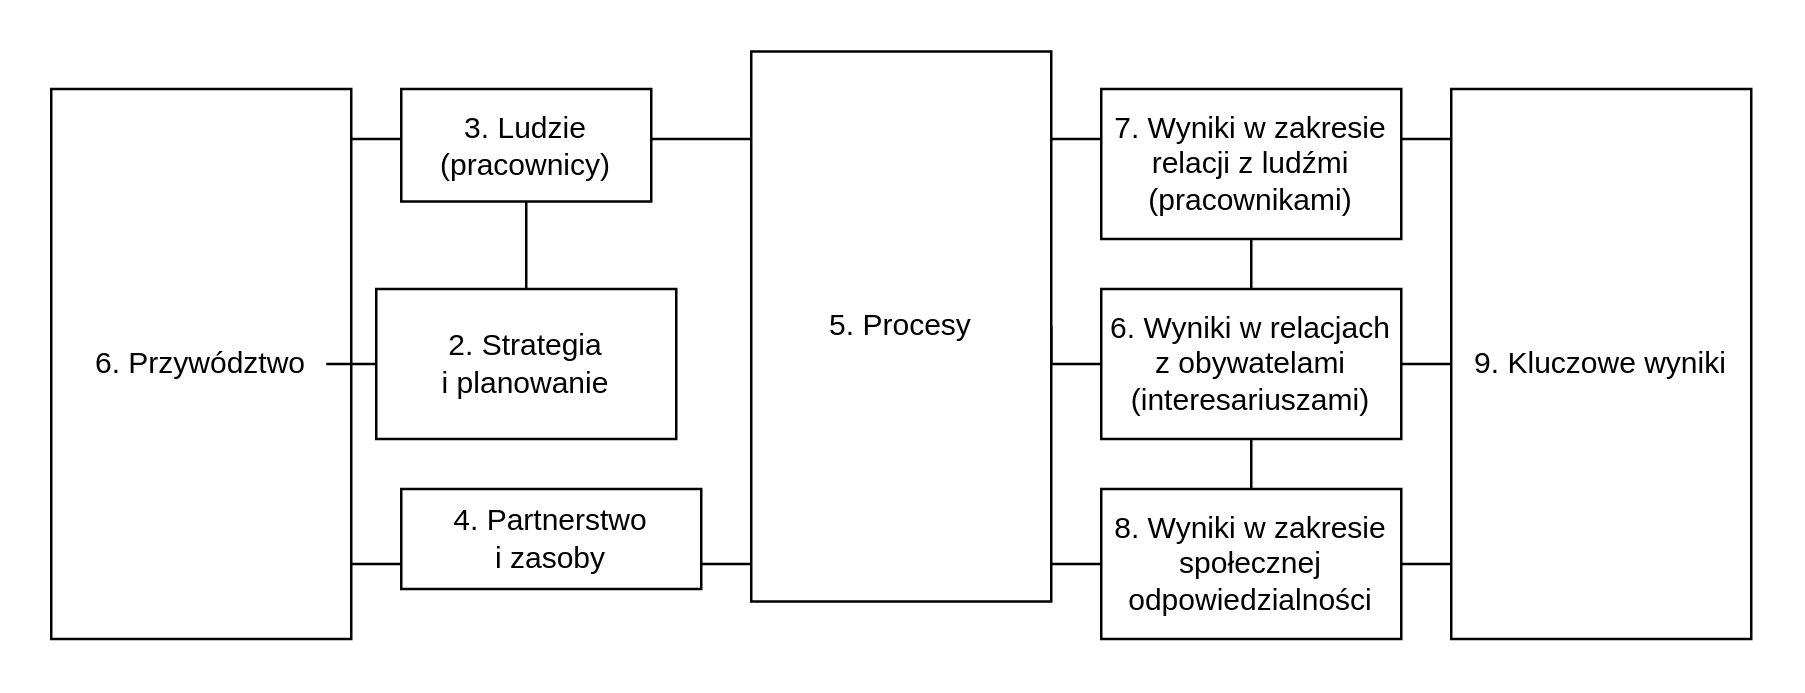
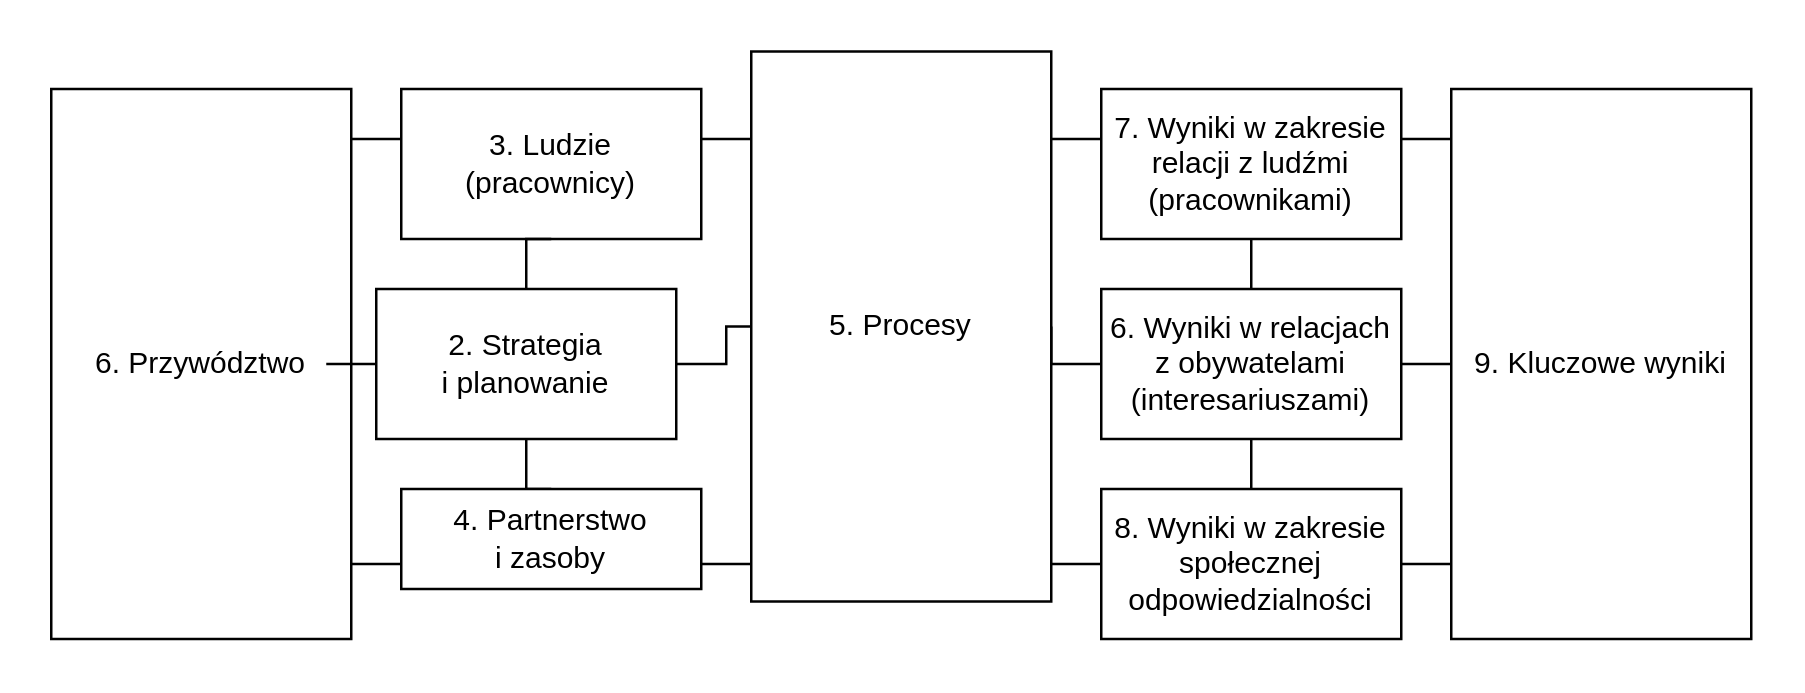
node "3. Ludzie (pracownicy)": size 250x113 -> 300x150
edge "5. Procesy" -- "2. Strategia i planowanie": added
edge "2. Strategia i planowanie" -- "4. Partnerstwo i zasoby": added
